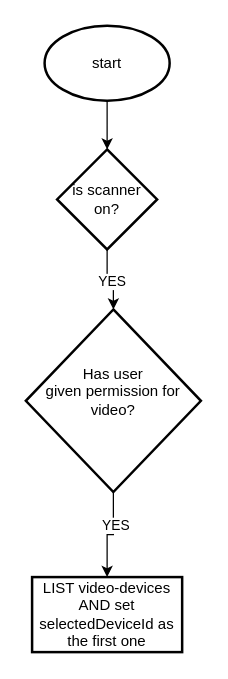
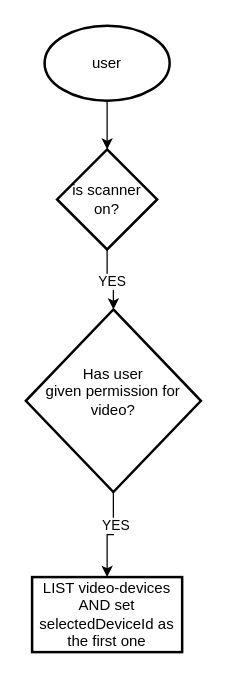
node "start": label "start" -> "user"
